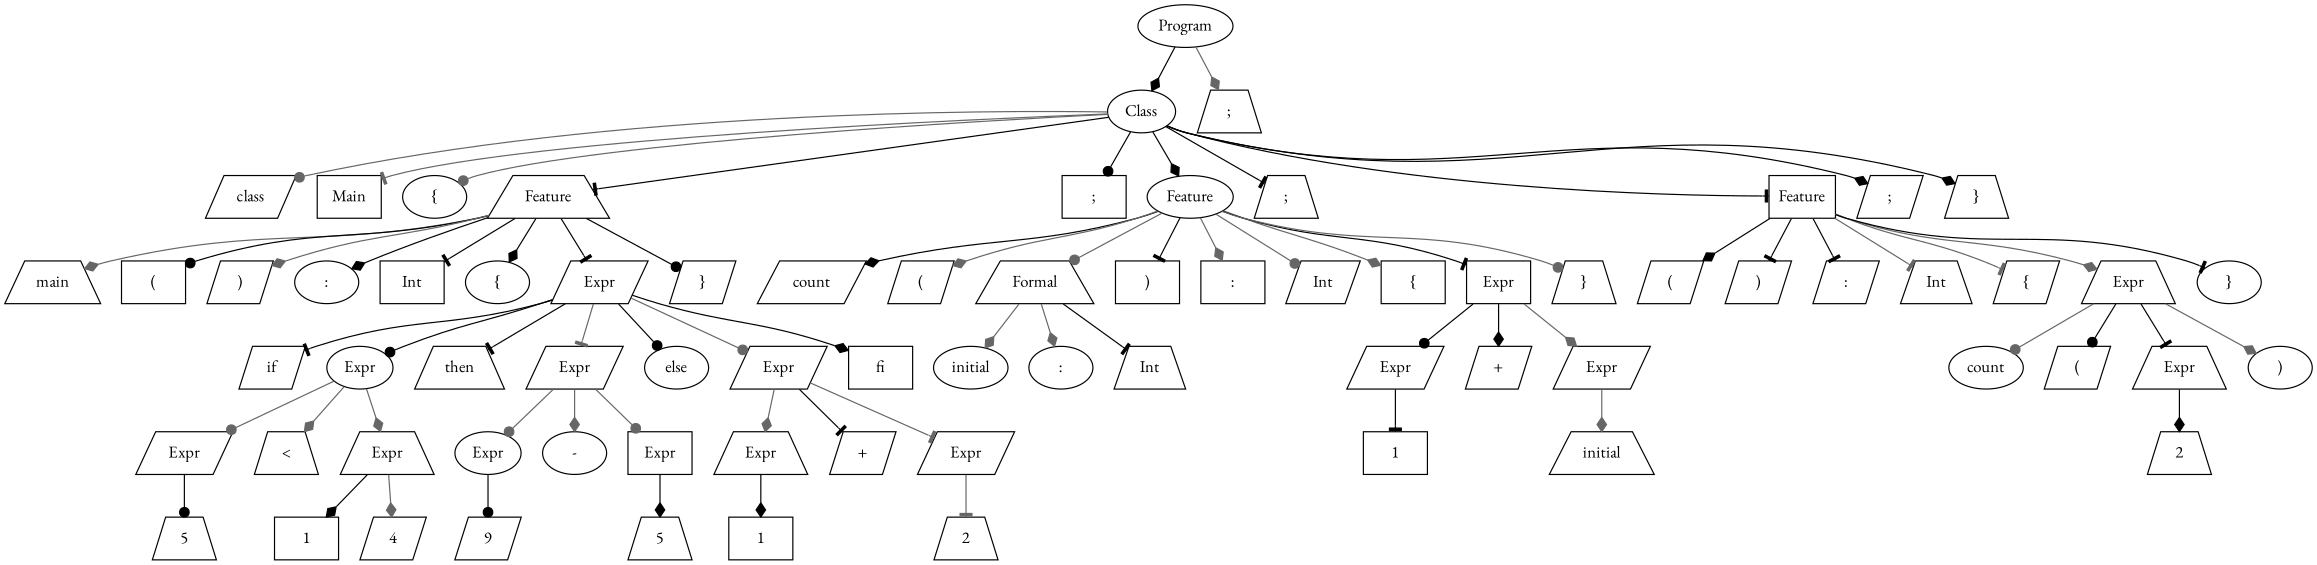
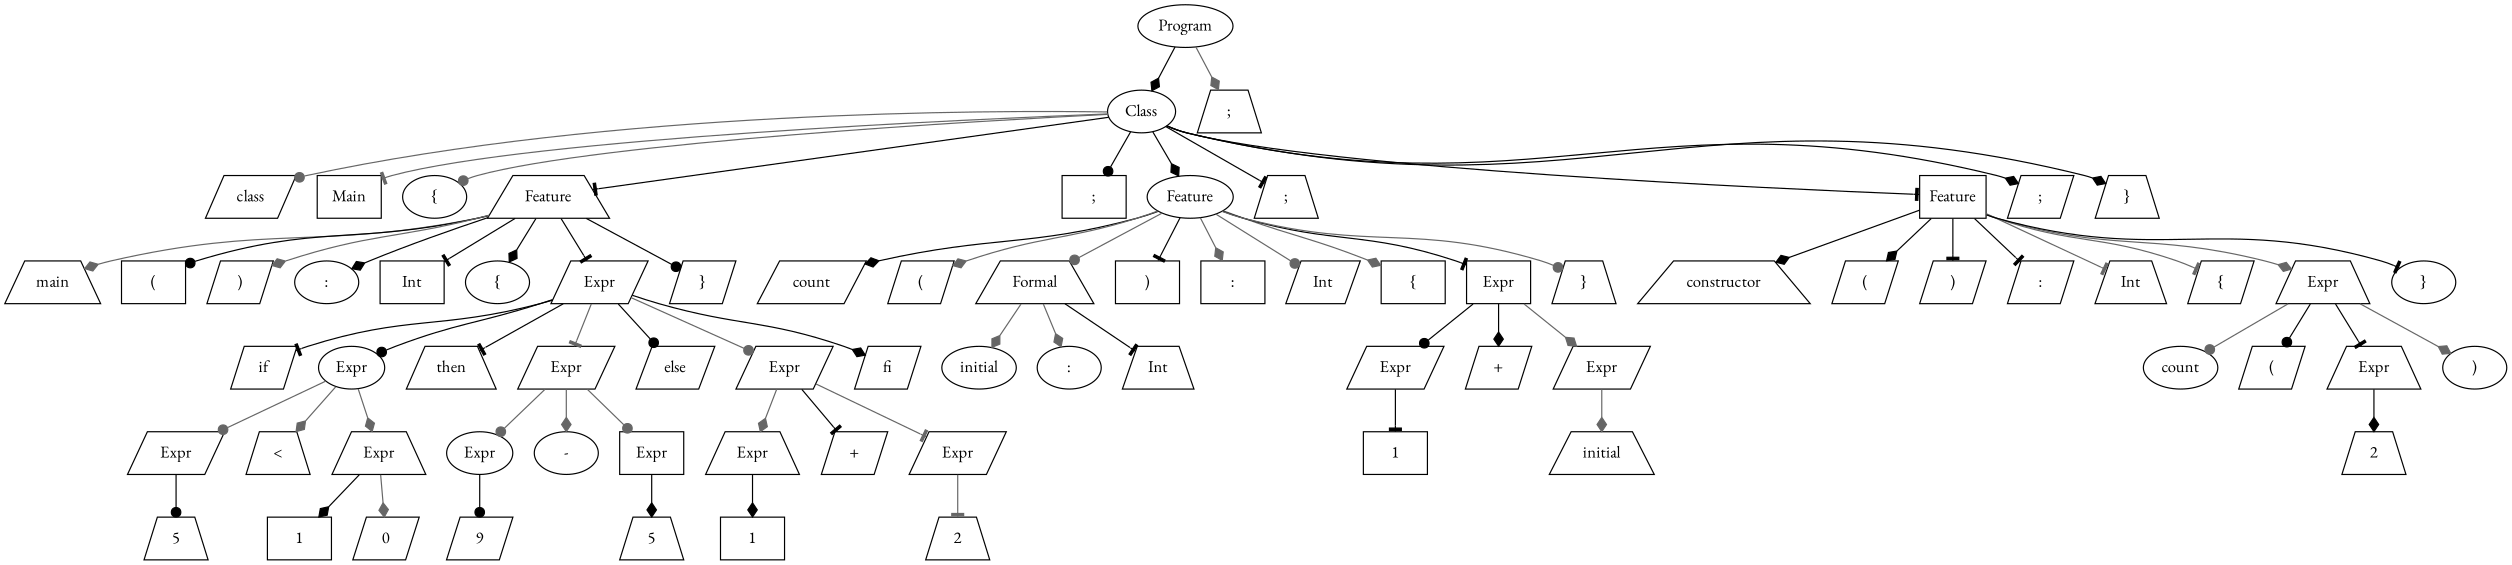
node "constructor": added
node "else": shape ellipse -> parallelogram
node "fi": shape box -> parallelogram
node "4": label "4" -> "0"
